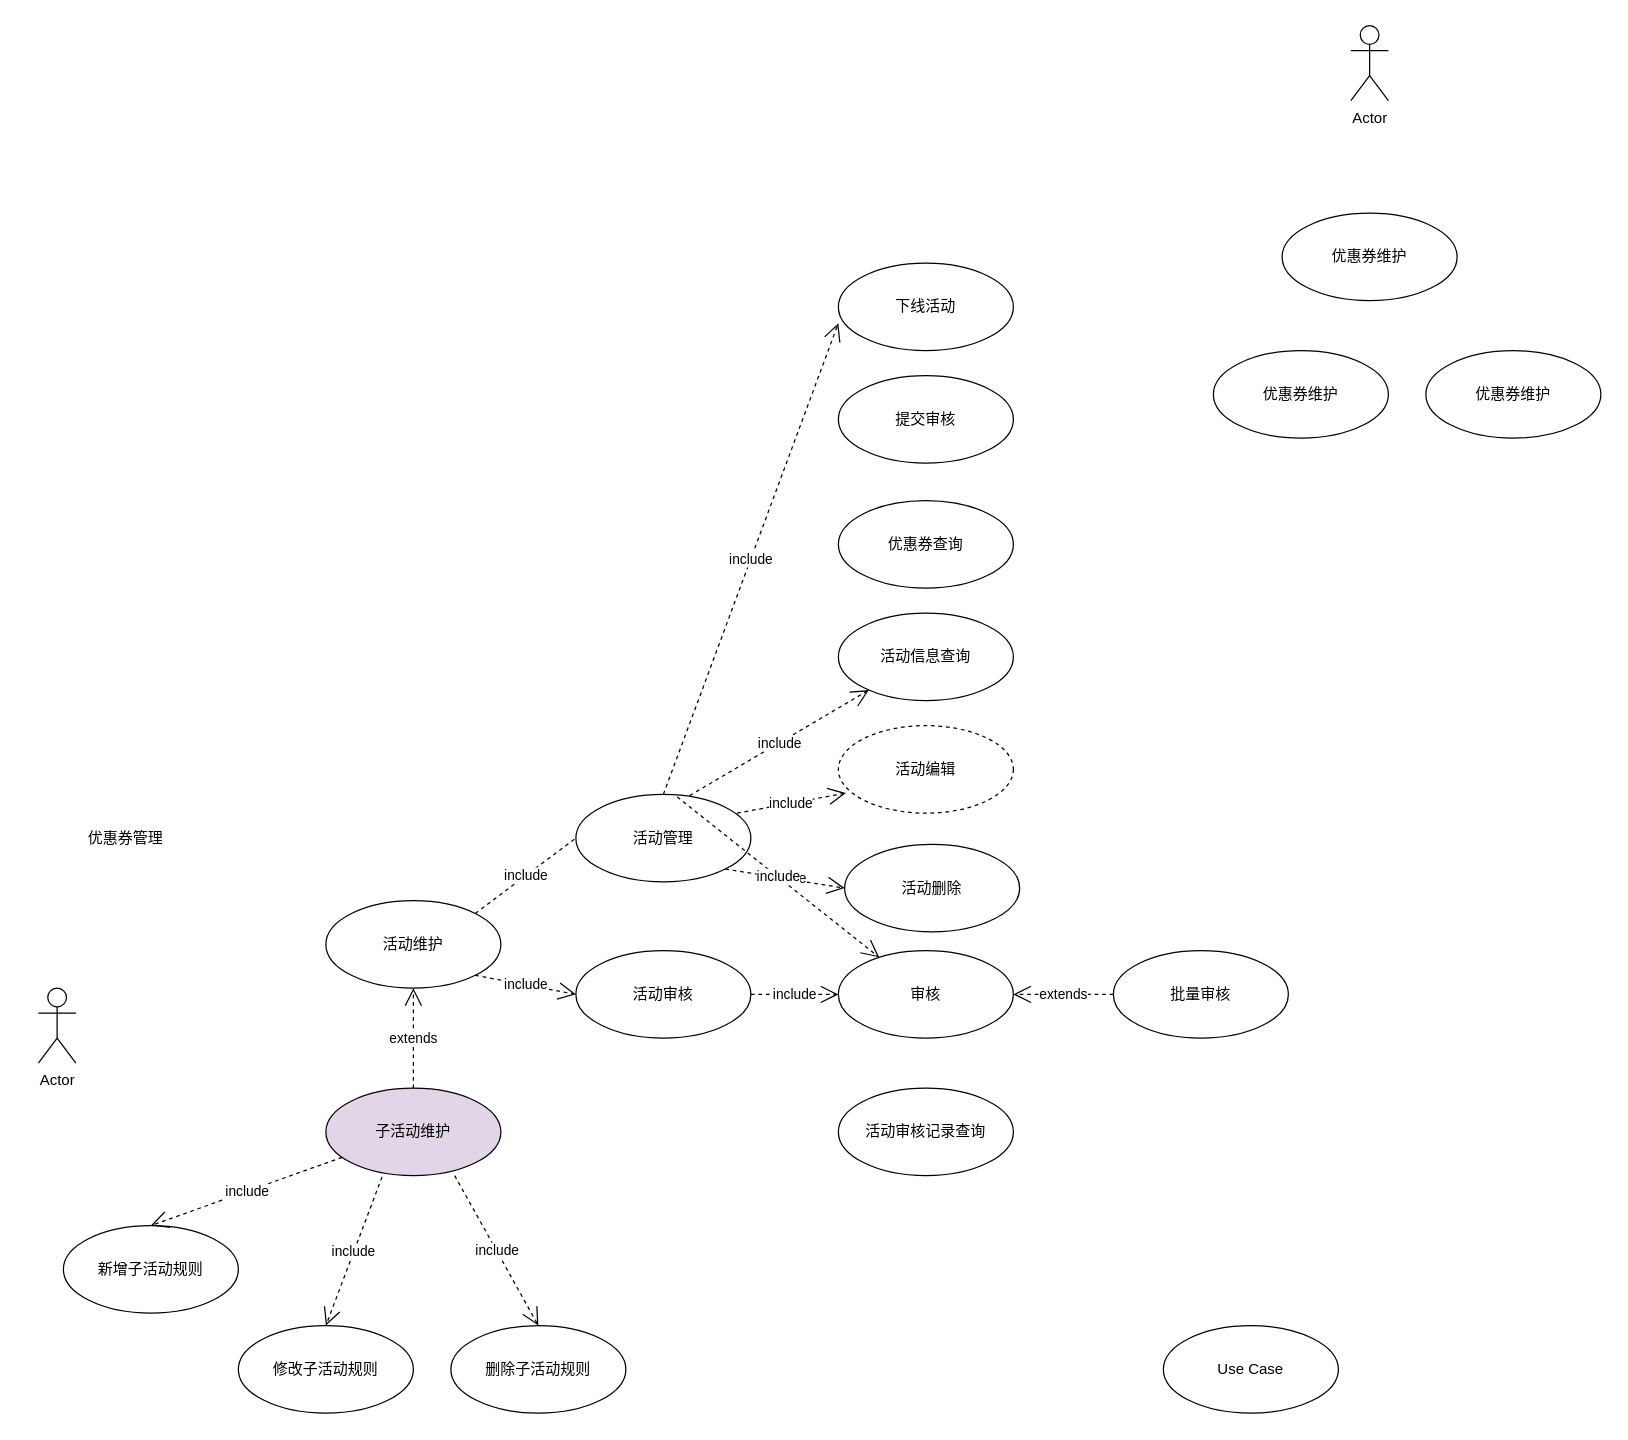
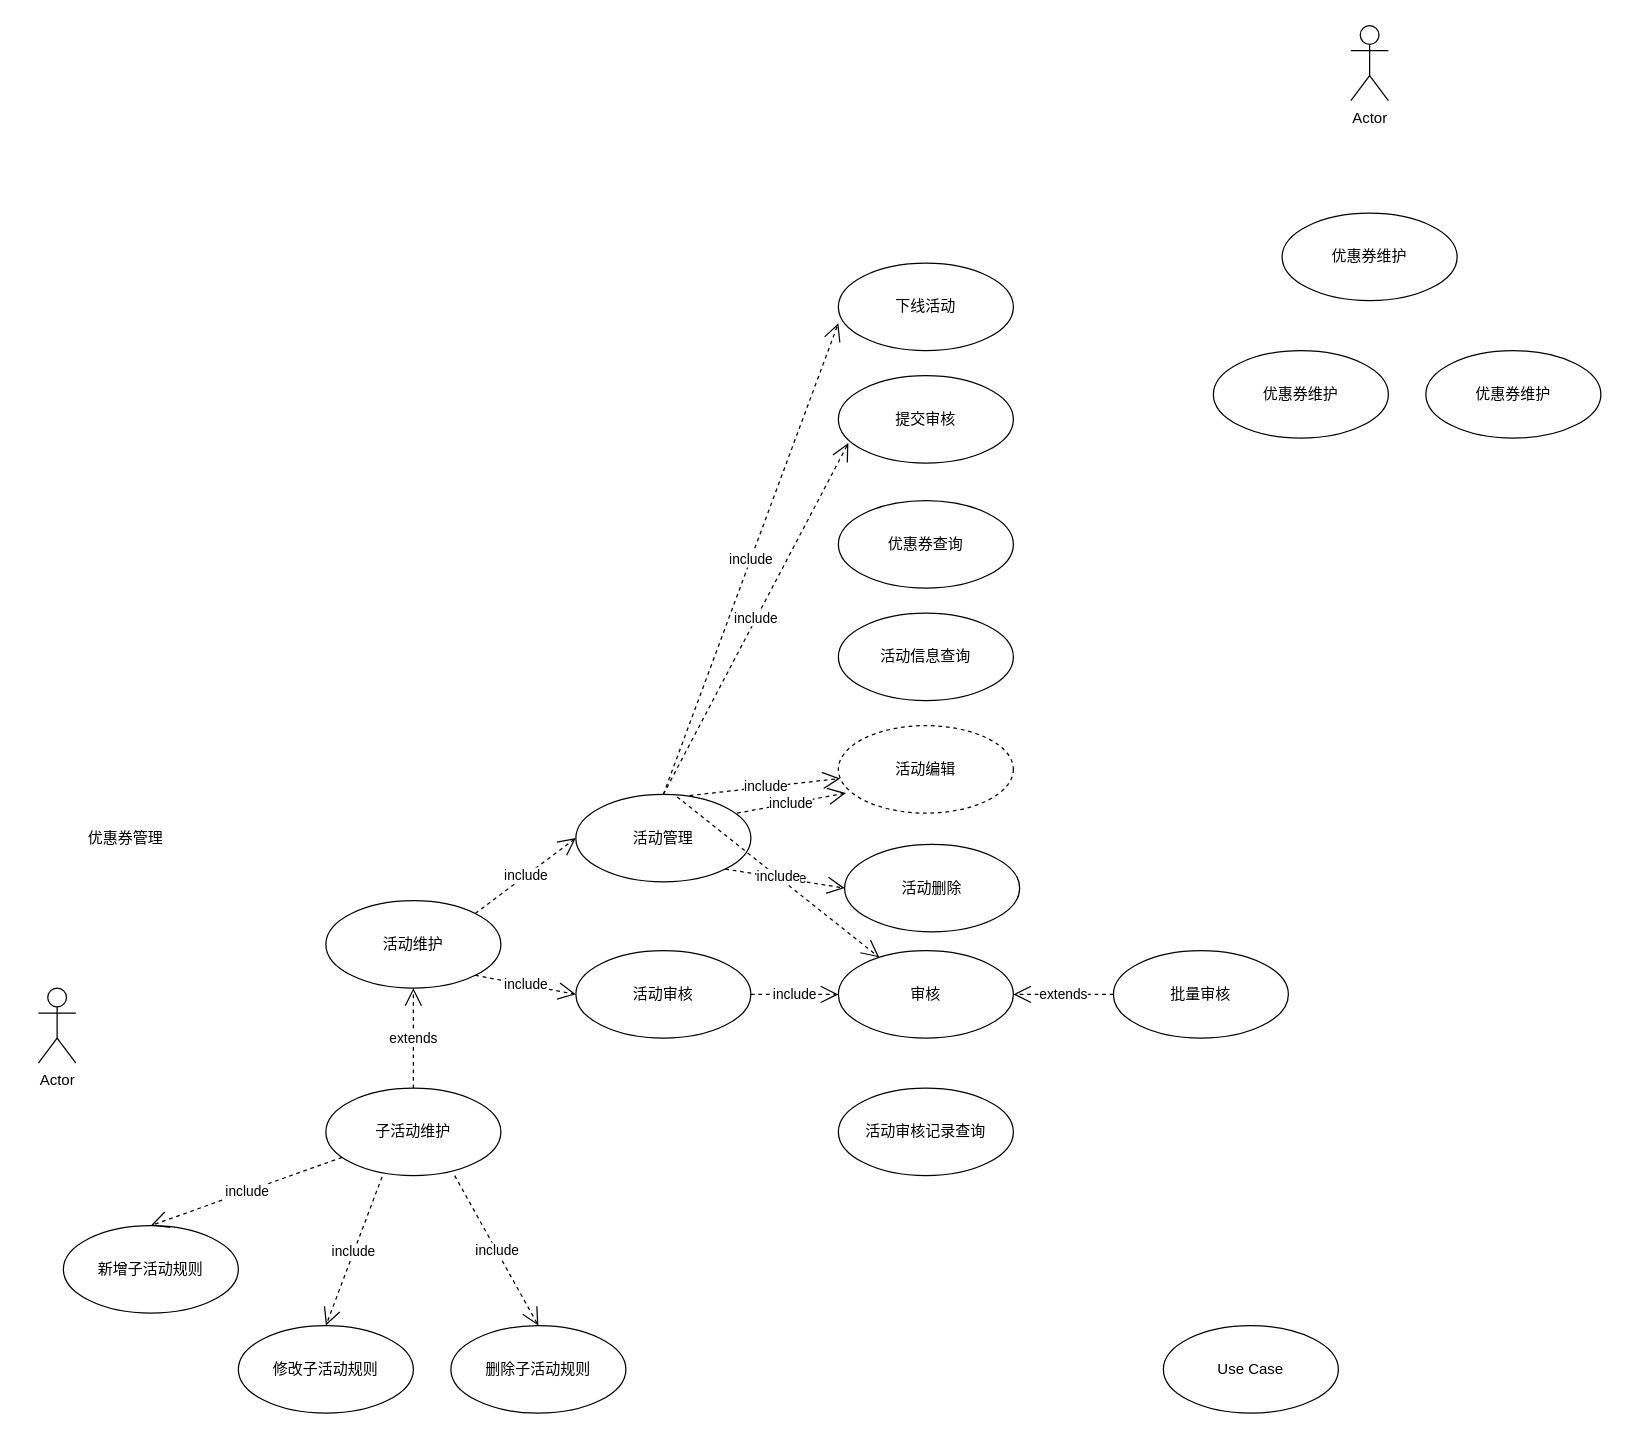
edge "活动管理" -> "提交审核": added, label "include"
edge "活动管理" -> "活动信息查询": now "活动管理" -> "活动编辑"
edge "活动管理" -- "活动维护": arrowhead none -> open
node "子活动维护": fillcolor #e1d5e7 -> #ffffff
